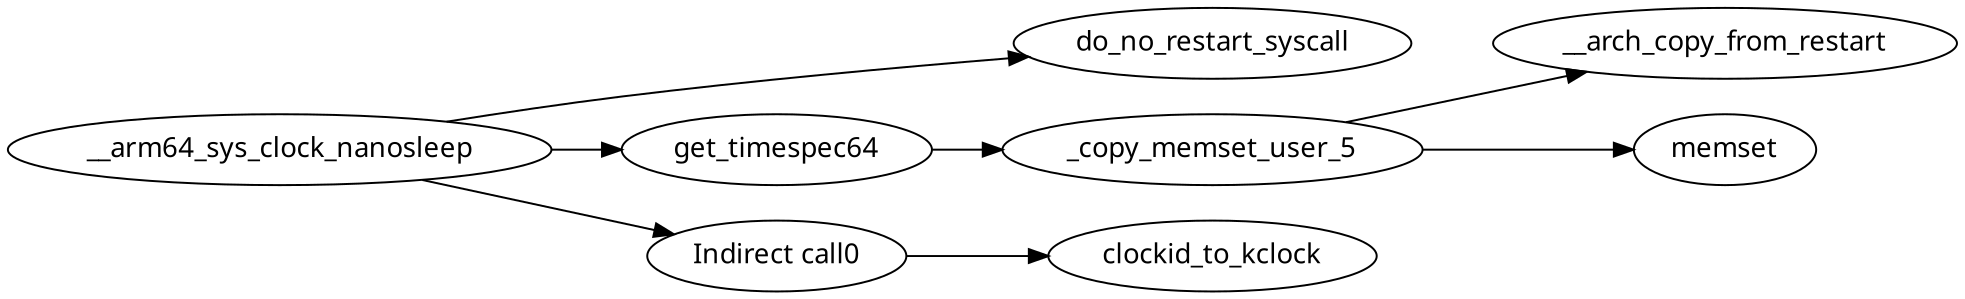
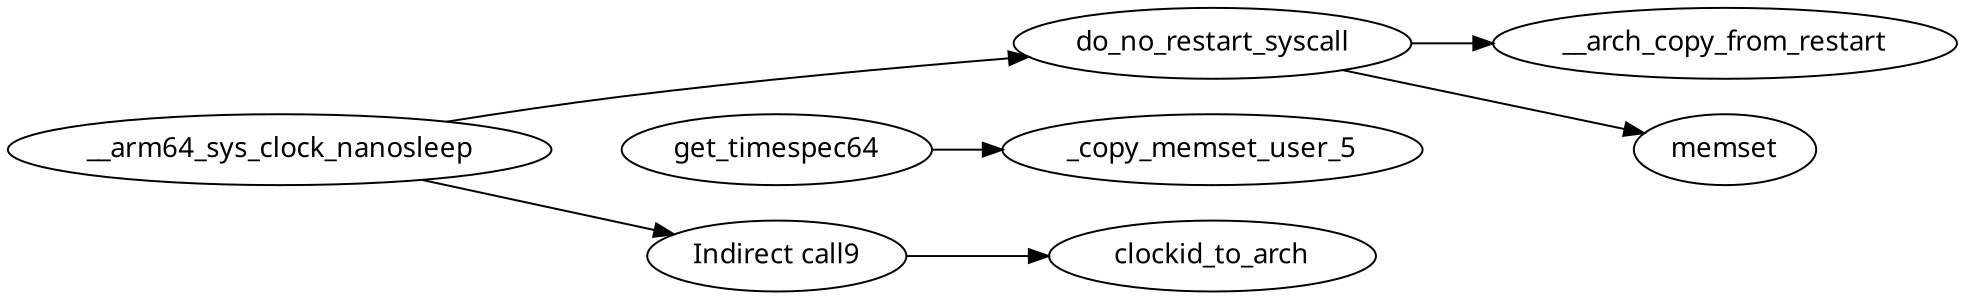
edge "_copy_memset_user_5" -> "__arch_copy_from_restart": now "do_no_restart_syscall" -> "__arch_copy_from_restart"
edge "__arm64_sys_clock_nanosleep" -> "get_timespec64": removed
edge "_copy_memset_user_5" -> "memset": now "do_no_restart_syscall" -> "memset"
node "Indirect call0": label "Indirect call0" -> "Indirect call9"
node "clockid_to_kclock": label "clockid_to_kclock" -> "clockid_to_arch"
